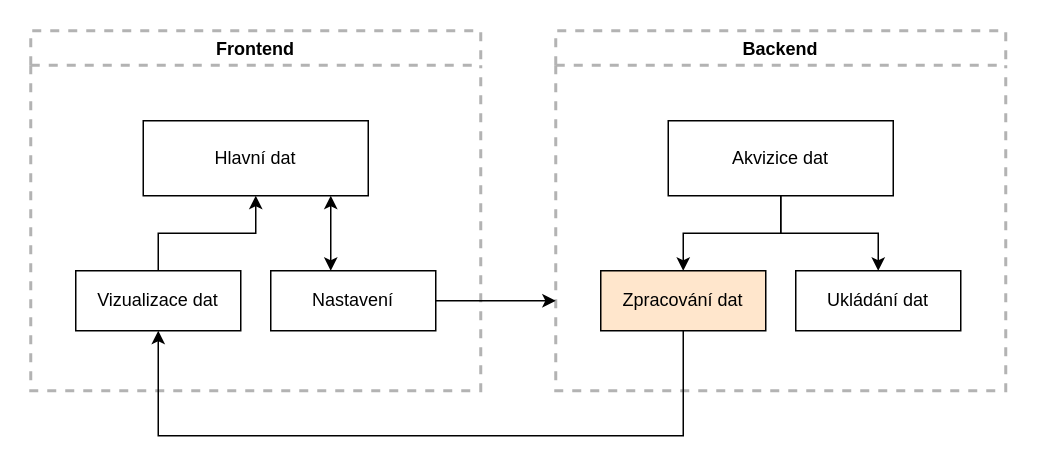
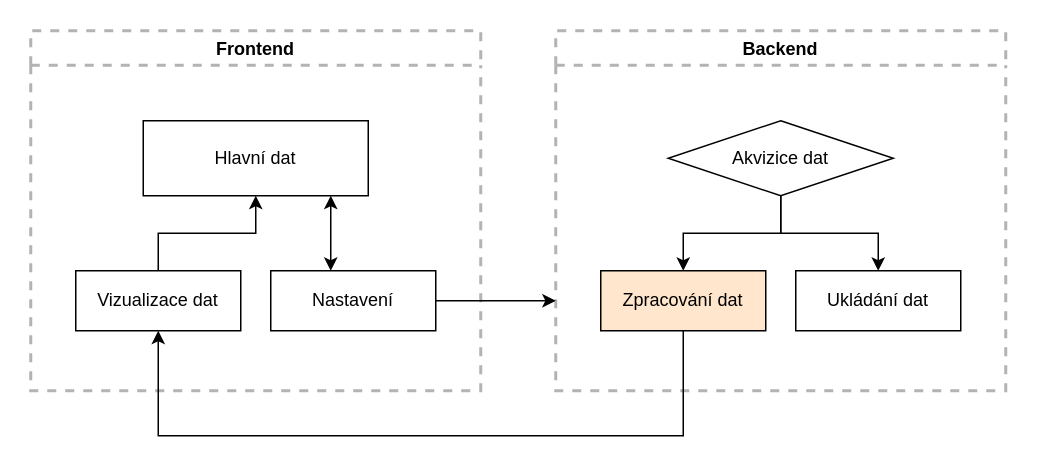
node "Akvizice dat": shape rectangle -> diamond
